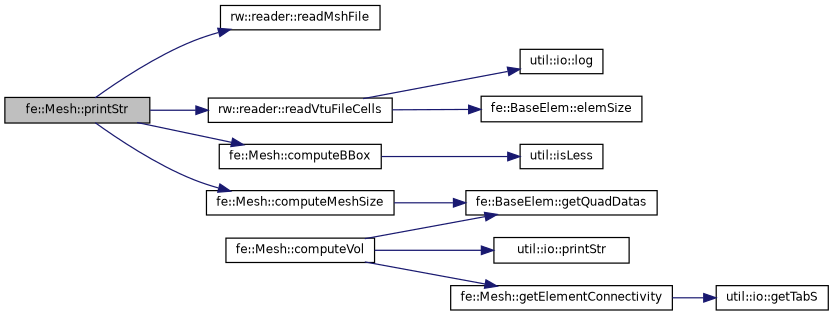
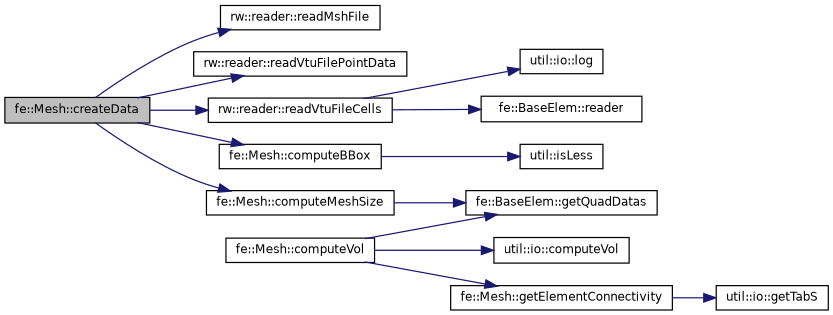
node "rw::reader::readVtuFilePointData": added
node "fe::BaseElem::elemSize": label "fe::BaseElem::elemSize" -> "fe::BaseElem::reader"
node "fe::Mesh::printStr": label "fe::Mesh::printStr" -> "fe::Mesh::createData"
node "util::io::printStr": label "util::io::printStr" -> "util::io::computeVol"
